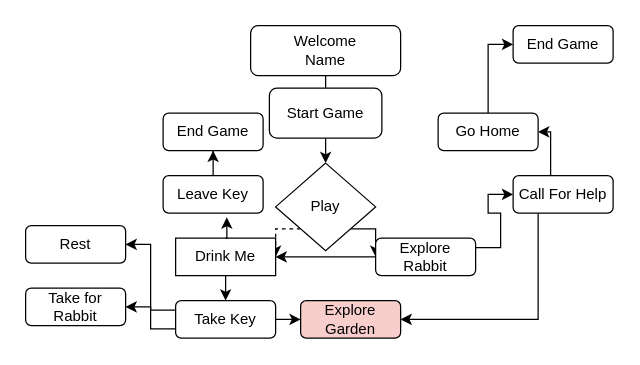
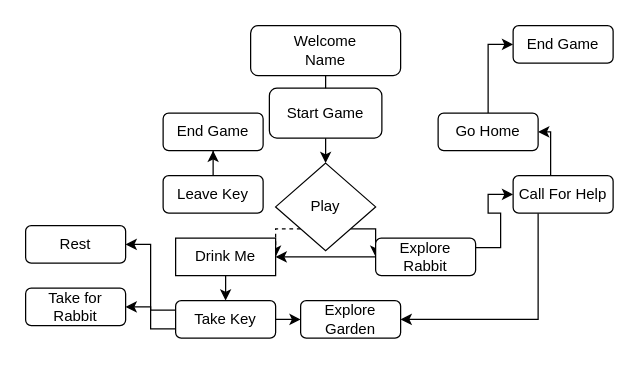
edge "Drink Me" -> "Leave Key": removed
node "Explore Garden": fillcolor #f8cecc -> #ffffff
